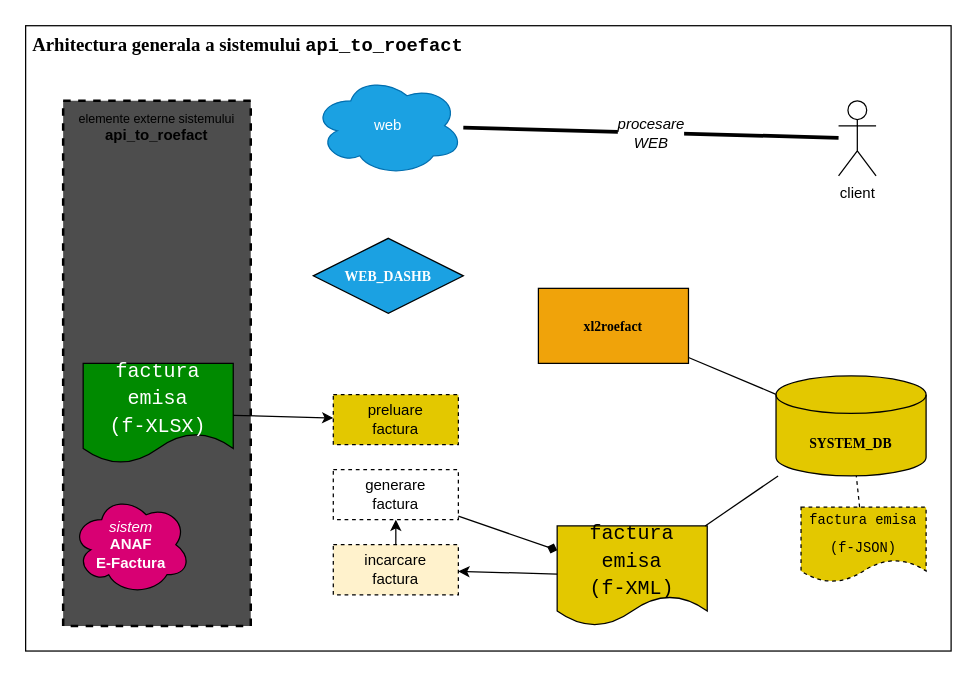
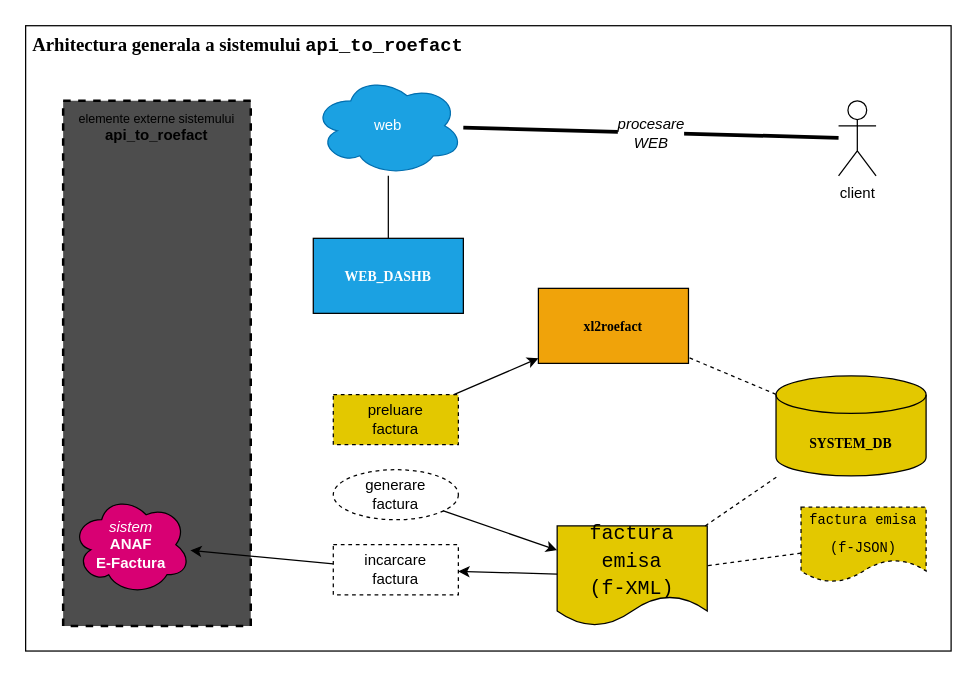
edge "web" -- "WEB_DASHB": added
node "WEB_DASHB": shape diamond -> rectangle
edge "xl2roefact" -- "SYSTEM_DB": style solid -> dashed
edge "preluare factura" -> "xl2roefact": added
node "factura emisa (f-XLSX)": removed
edge "factura emisa (f-XLSX)" -> "preluare factura": removed
edge "SYSTEM_DB" -- "factura emisa (f-JSON)": now "factura emisa (f-XML)" -- "factura emisa (f-JSON)"
node "generare factura": shape rectangle -> ellipse
edge "SYSTEM_DB" -- "factura emisa (f-XML)": style solid -> dashed
edge "incarcare factura" -> "generare factura": now "incarcare factura" -> "sistem ANAF E-Factura"
edge "generare factura" -> "factura emisa (f-XML)": arrowhead diamond -> classic
node "incarcare factura": fillcolor #fff2cc -> #ffffff
